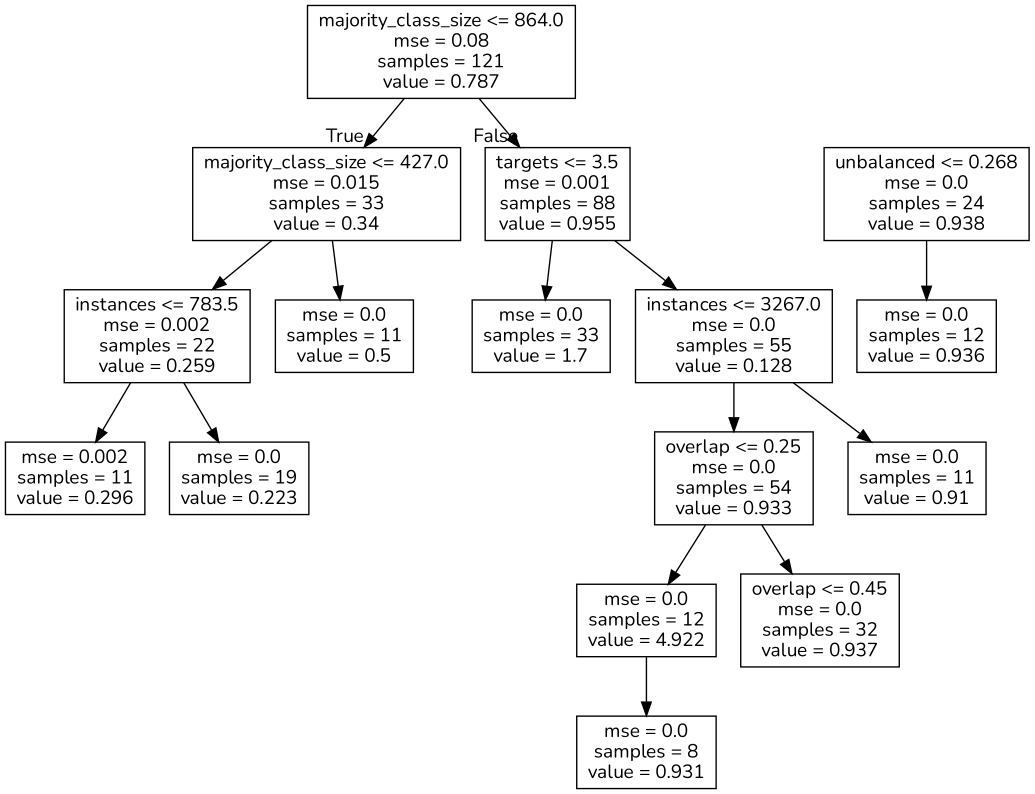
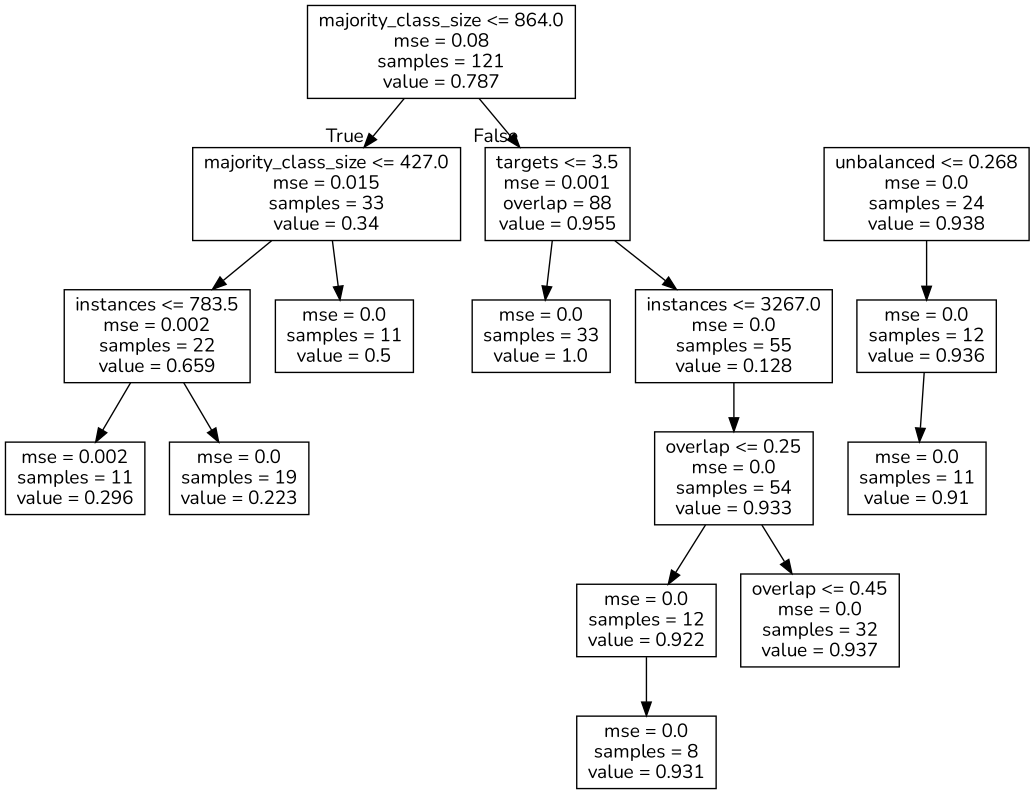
node "targets <= 3.5 mse = 0.001 samples = 88 value = 0.955": label "targets <= 3.5 mse = 0.001 samples = 88 value = 0.955" -> "targets <= 3.5 mse = 0.001 overlap = 88 value = 0.955"
node "instances <= 783.5 mse = 0.002 samples = 22 value = 0.259": label "instances <= 783.5 mse = 0.002 samples = 22 value = 0.259" -> "instances <= 783.5 mse = 0.002 samples = 22 value = 0.659"
node "mse = 0.0 samples = 33 value = 1.7": label "mse = 0.0 samples = 33 value = 1.7" -> "mse = 0.0 samples = 33 value = 1.0"
edge "instances <= 3267.0 mse = 0.0 samples = 55 value = 0.128" -> "mse = 0.0 samples = 11 value = 0.91": now "mse = 0.0 samples = 12 value = 0.936" -> "mse = 0.0 samples = 11 value = 0.91"
node "mse = 0.0 samples = 12 value = 4.922": label "mse = 0.0 samples = 12 value = 4.922" -> "mse = 0.0 samples = 12 value = 0.922"
